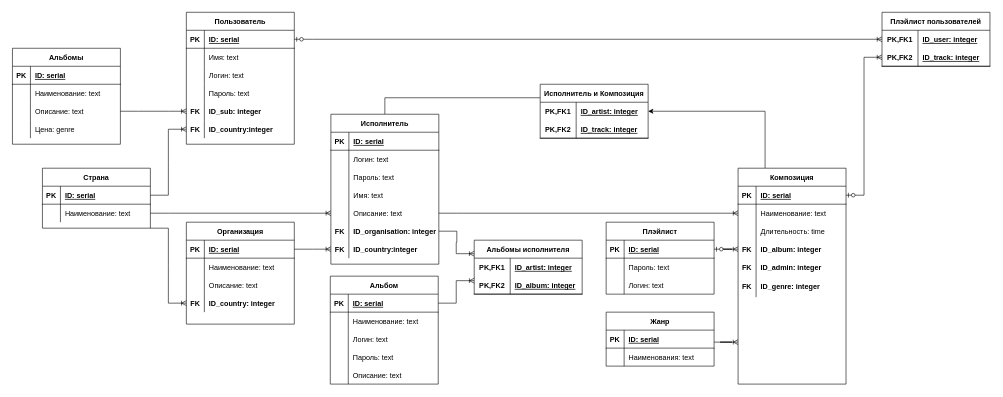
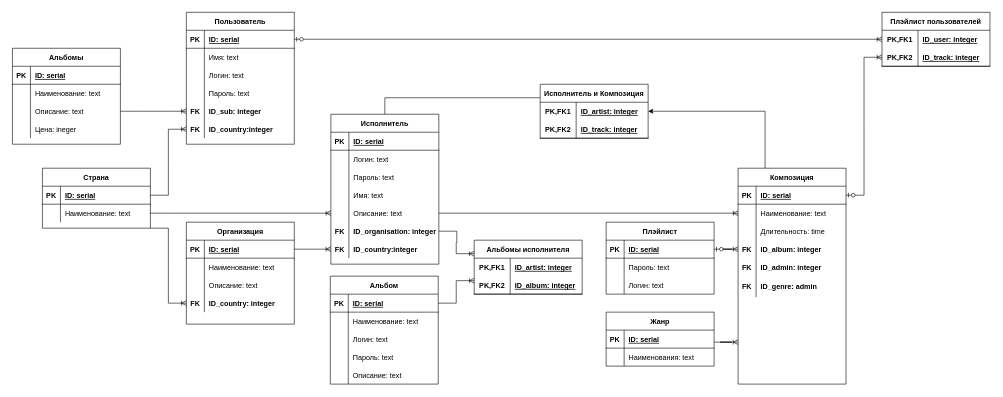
node "Цена: genre": label "Цена: genre" -> "Цена: ineger"
node "ID_genre: integer": label "ID_genre: integer" -> "ID_genre: admin"
